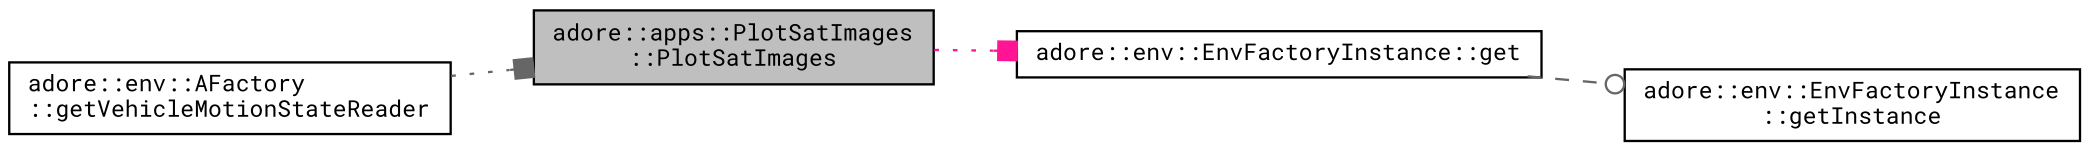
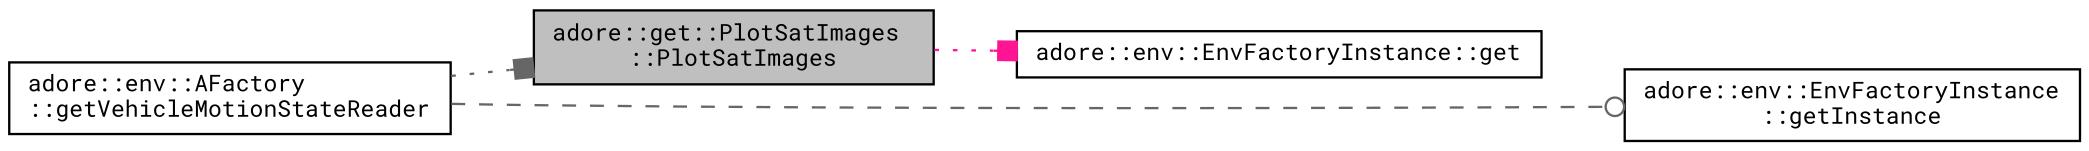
node "adore::apps::PlotSatImages ::PlotSatImages": label "adore::apps::PlotSatImages ::PlotSatImages" -> "adore::get::PlotSatImages ::PlotSatImages"
edge "adore::env::EnvFactoryInstance::get" -> "adore::env::EnvFactoryInstance ::getInstance": now "adore::env::AFactory ::getVehicleMotionStateReader" -> "adore::env::EnvFactoryInstance ::getInstance"
